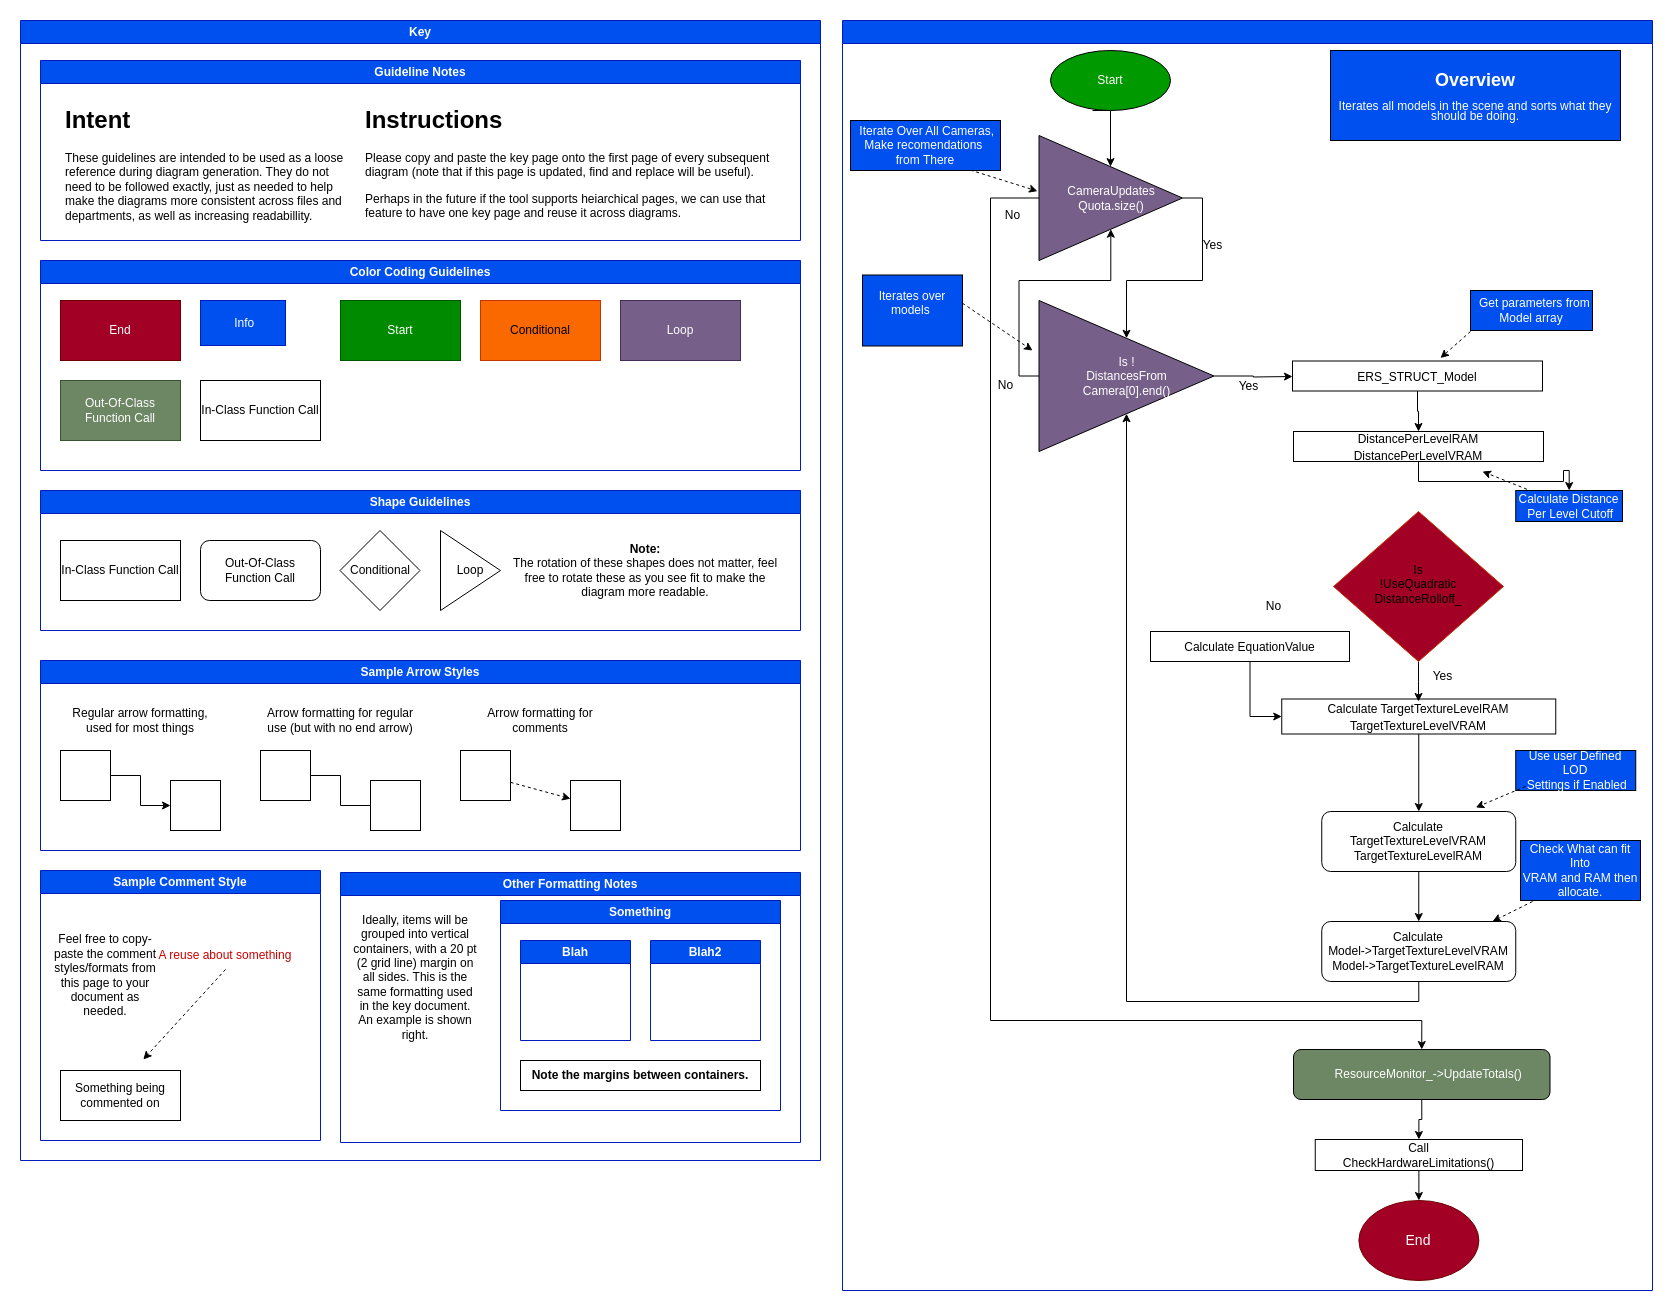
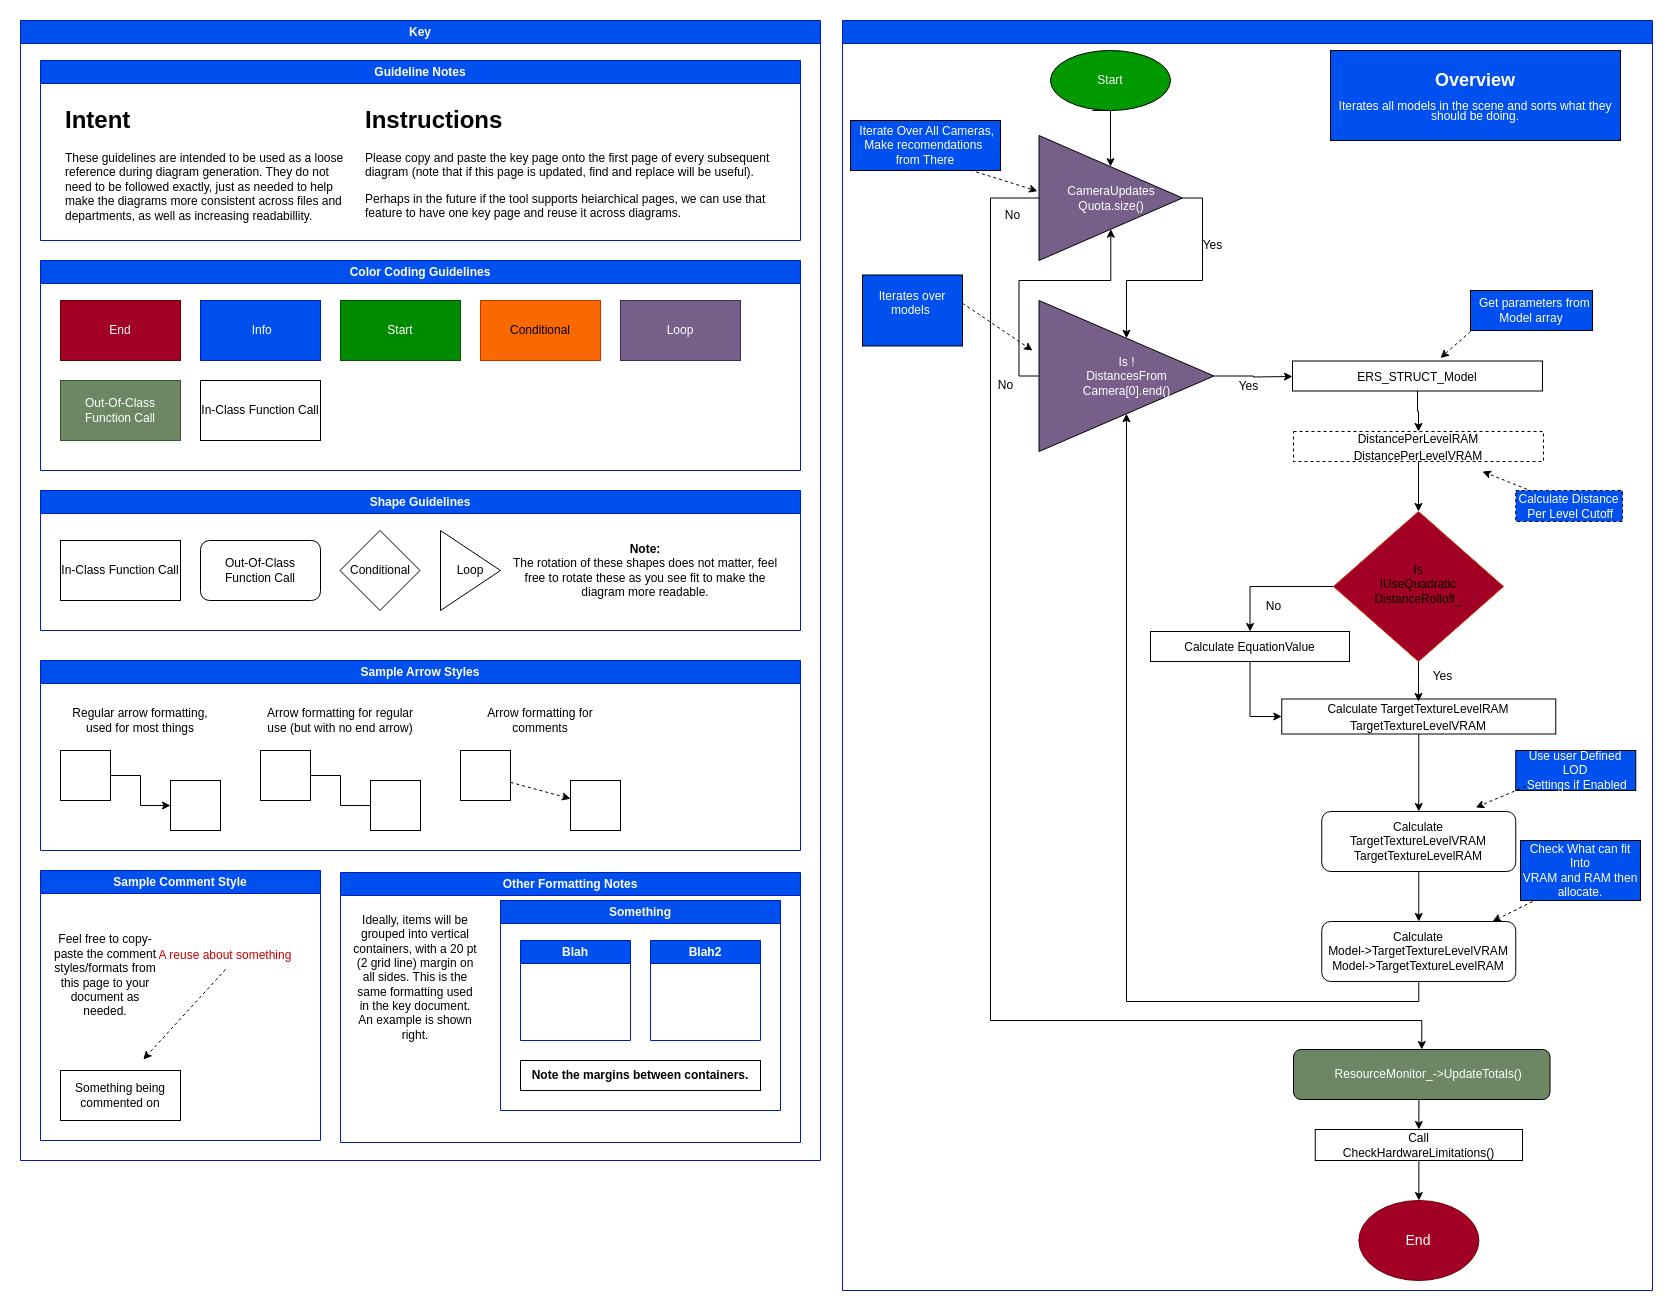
node "Info": size 85x45 -> 120x60
node "DistancePerLevelRAM DistancePerLevelVRAM": style solid -> dashed
edge "DistancePerLevelRAM DistancePerLevelVRAM" -> "Calculate Distance Per Level Cutoff": now "DistancePerLevelRAM DistancePerLevelVRAM" -> "Is !UseQuadratic DistanceRolloff_"
node "Calculate Distance Per Level Cutoff": style solid -> dashed
edge "Is !UseQuadratic DistanceRolloff_" -> "Calculate EquationValue": added
node "Call CheckHardwareLimitations()": moved (1419, 1155) -> (1419, 1145)
